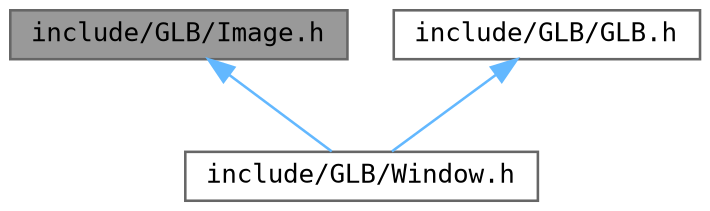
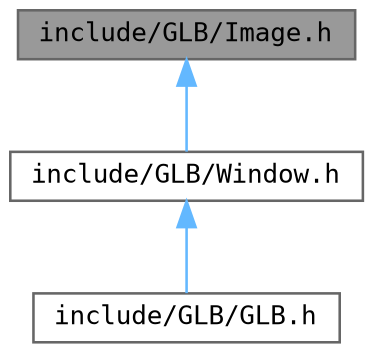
edge "include/GLB/Window.h" -> "include/GLB/GLB.h": reversed
